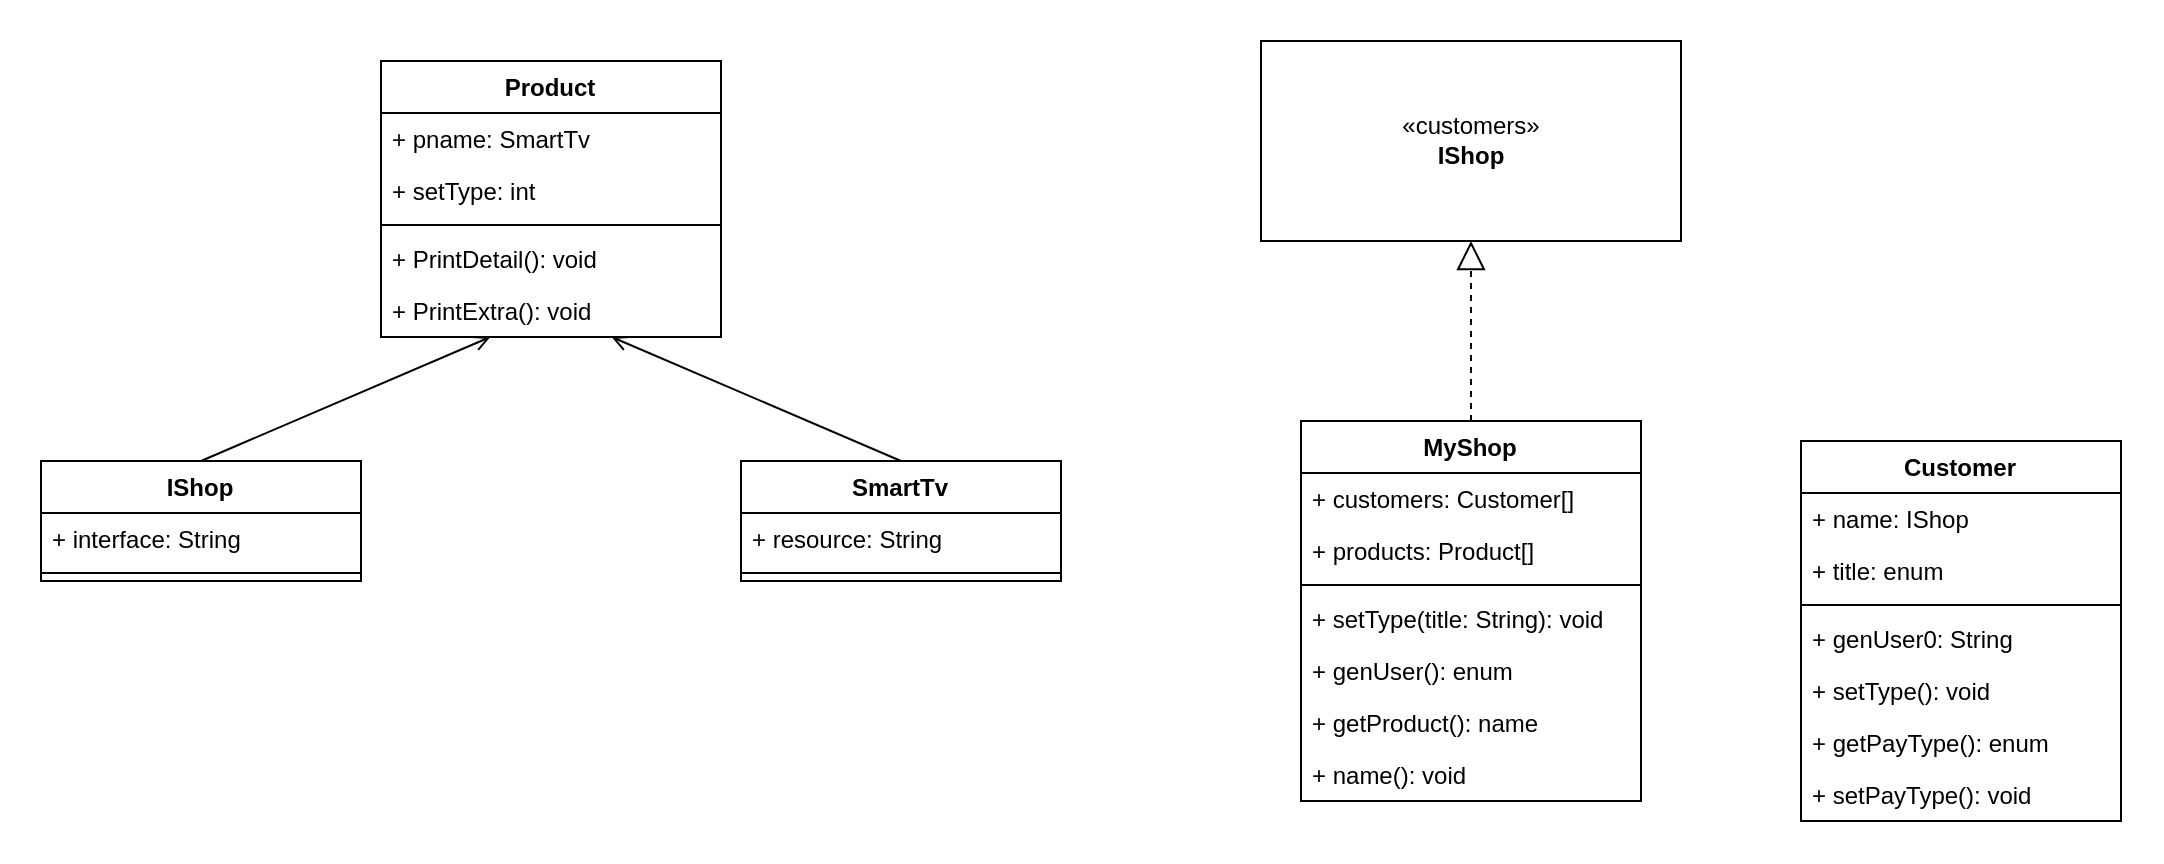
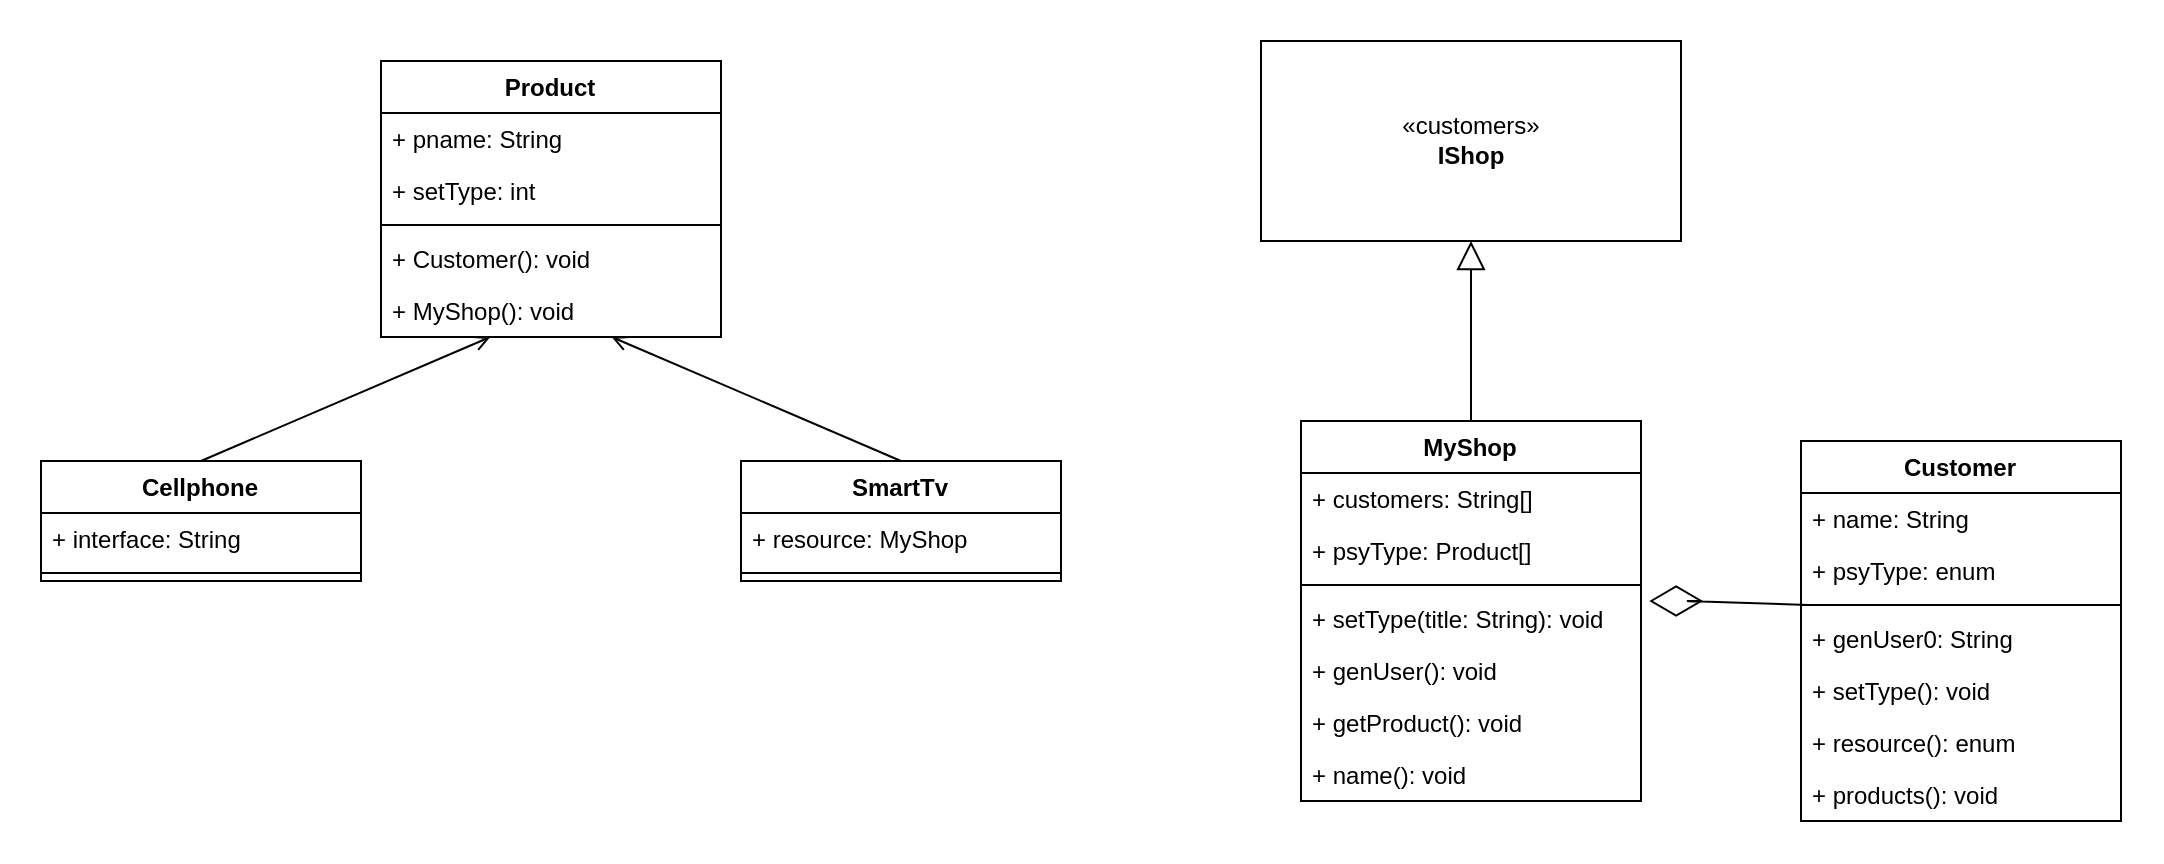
node "+ pname: SmartTv": label "+ pname: SmartTv" -> "+ pname: String"
node "+ PrintDetail(): void": label "+ PrintDetail(): void" -> "+ Customer(): void"
node "+ PrintExtra(): void": label "+ PrintExtra(): void" -> "+ MyShop(): void"
edge "MyShop" -> "«customers» IShop": style dashed -> solid
node "IShop": label "IShop" -> "Cellphone"
node "+ customers: Customer[]": label "+ customers: Customer[]" -> "+ customers: String[]"
node "+ name: IShop": label "+ name: IShop" -> "+ name: String"
node "+ resource: String": label "+ resource: String" -> "+ resource: MyShop"
node "+ products: Product[]": label "+ products: Product[]" -> "+ psyType: Product[]"
node "+ title: enum": label "+ title: enum" -> "+ psyType: enum"
edge "+ genUser0: String" -> "+ setType(title: String): void": added
node "+ genUser(): enum": label "+ genUser(): enum" -> "+ genUser(): void"
node "+ getProduct(): name": label "+ getProduct(): name" -> "+ getProduct(): void"
node "+ getPayType(): enum": label "+ getPayType(): enum" -> "+ resource(): enum"
node "+ setPayType(): void": label "+ setPayType(): void" -> "+ products(): void"
